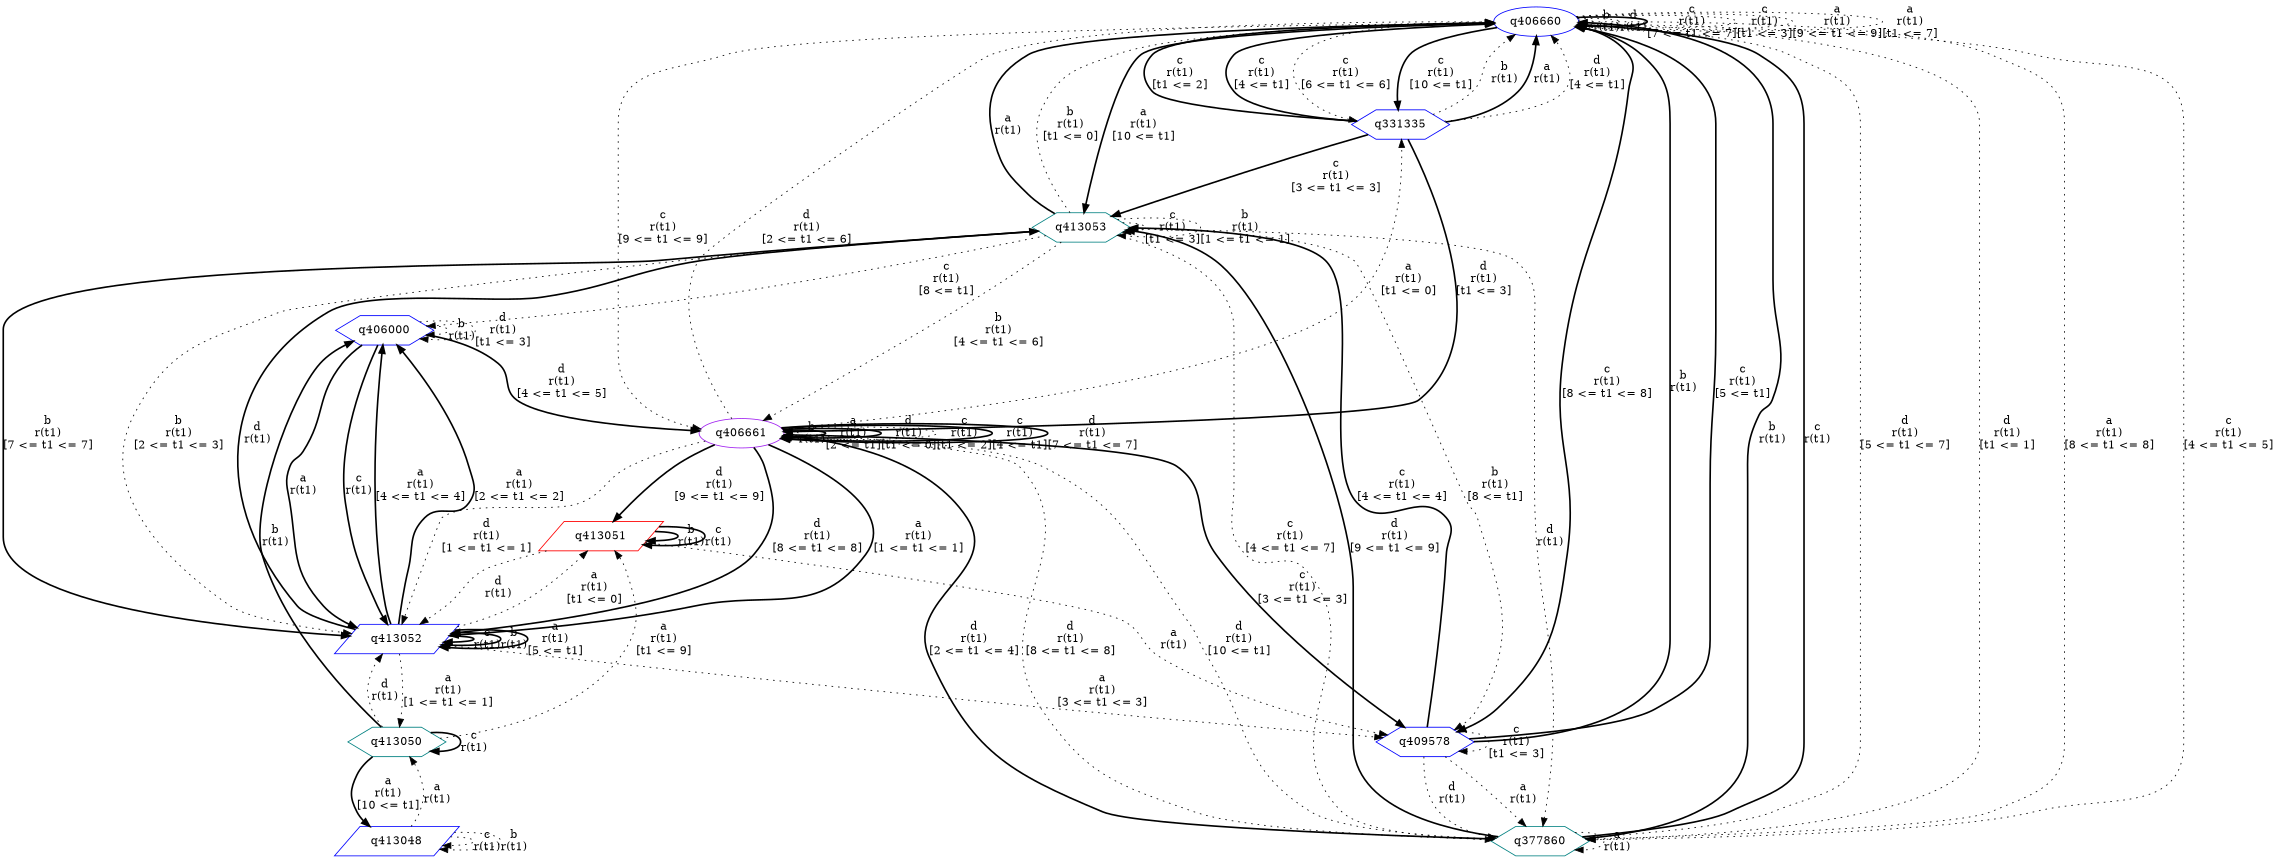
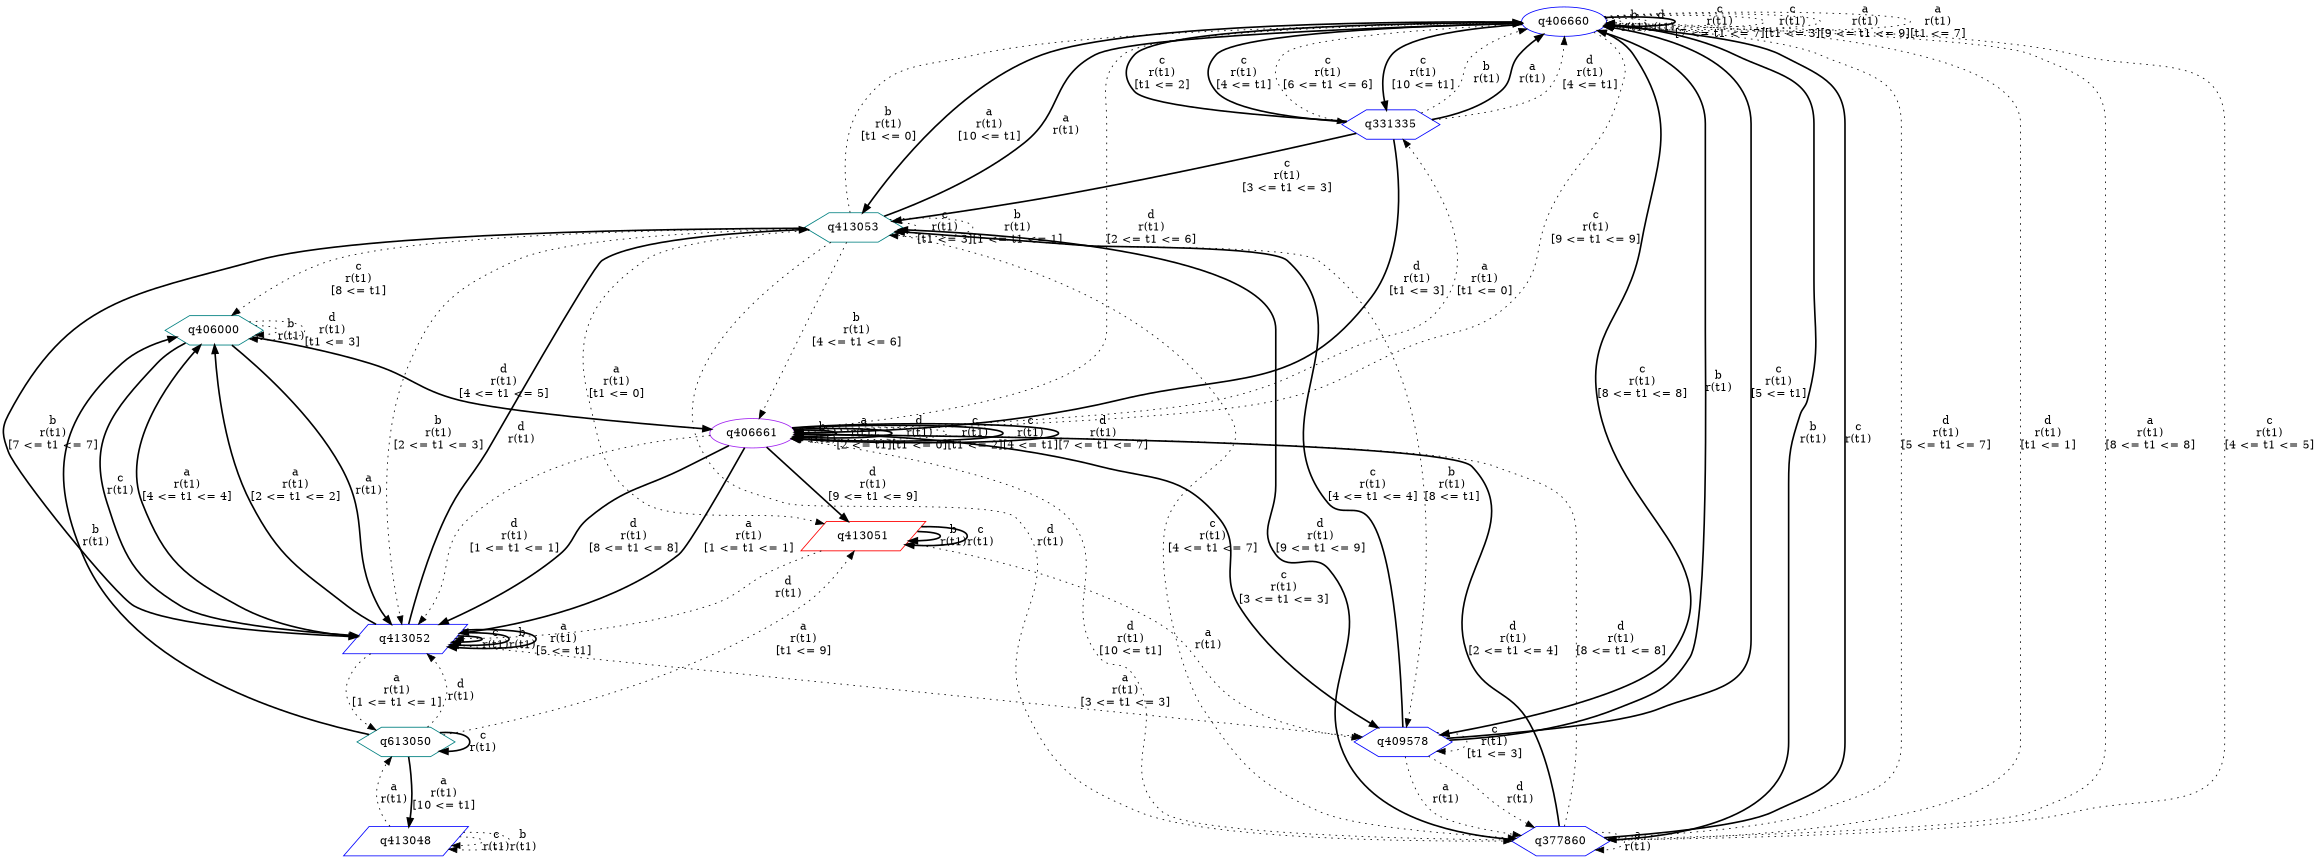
node "q406000": color blue -> teal
edge "q413052" -> "q413051": now "q413053" -> "q413051"
node "q413050": label "q413050" -> "q613050"
node "q377860": color teal -> blue
